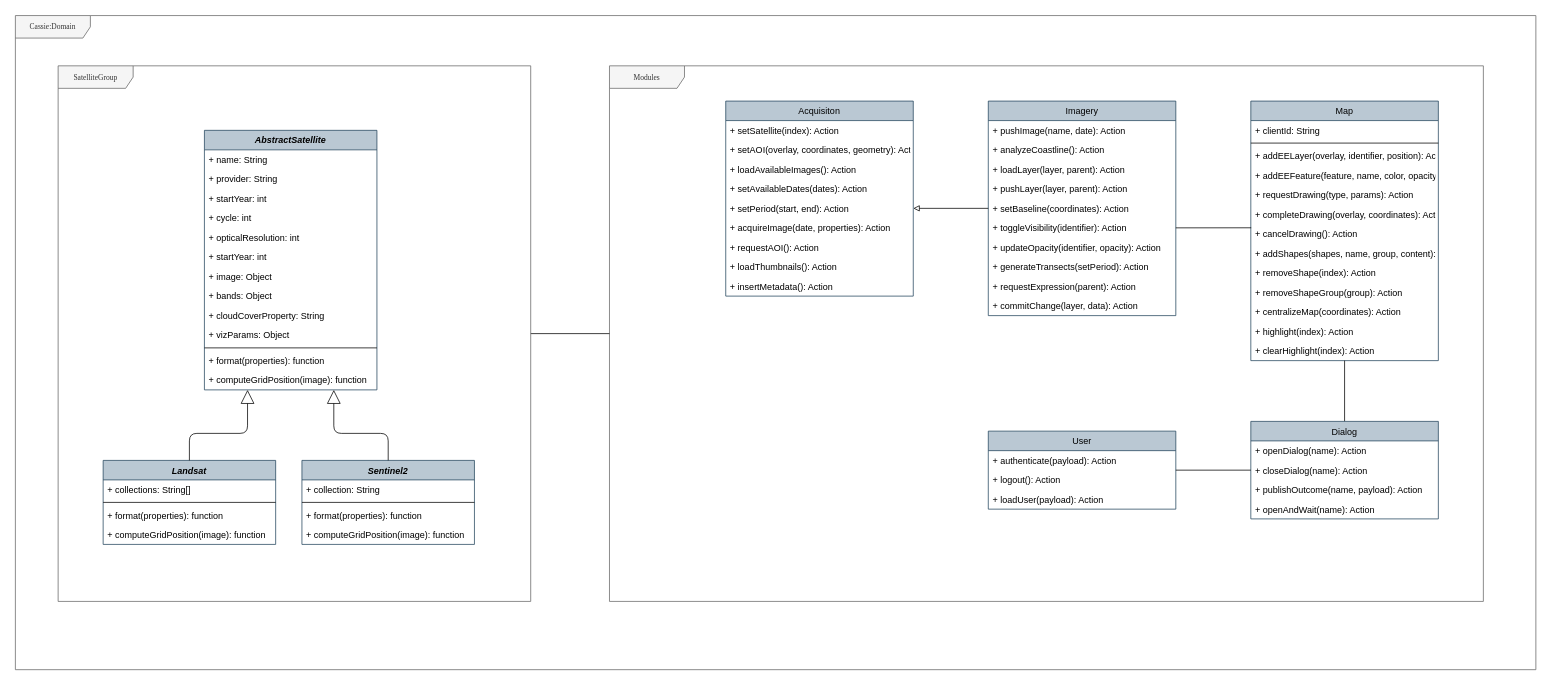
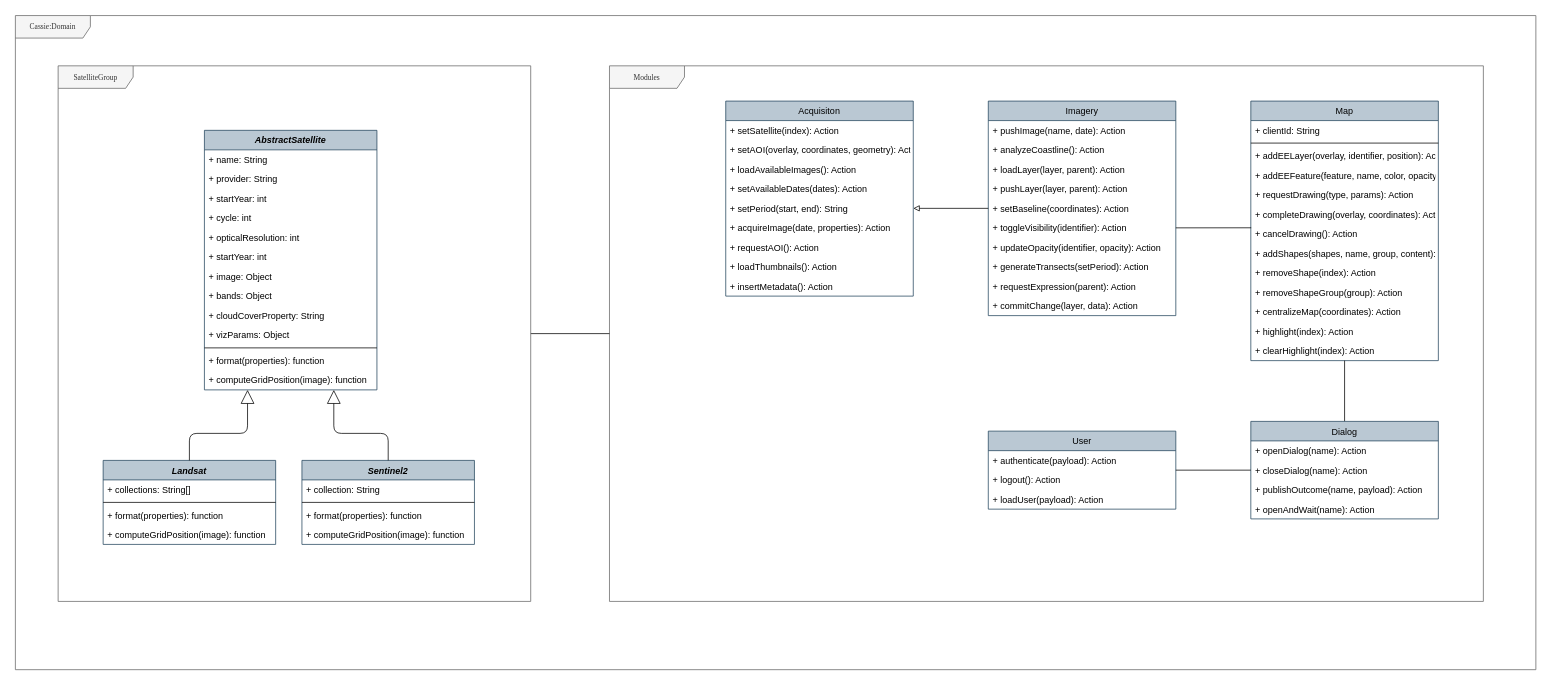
node "+ setPeriod(start, end): Action": label "+ setPeriod(start, end): Action" -> "+ setPeriod(start, end): String"
